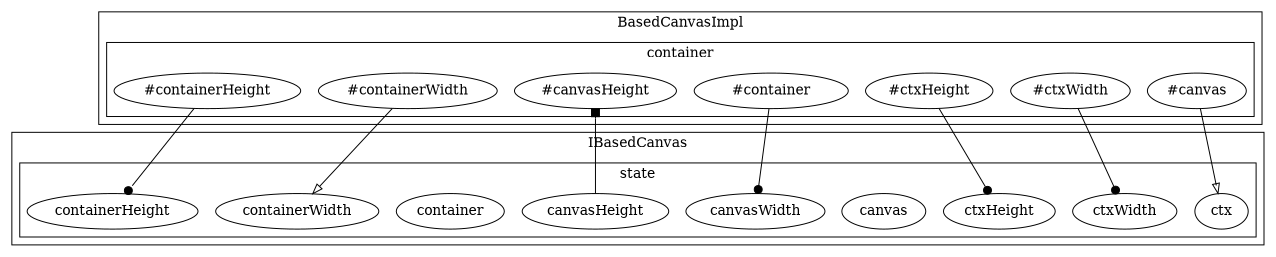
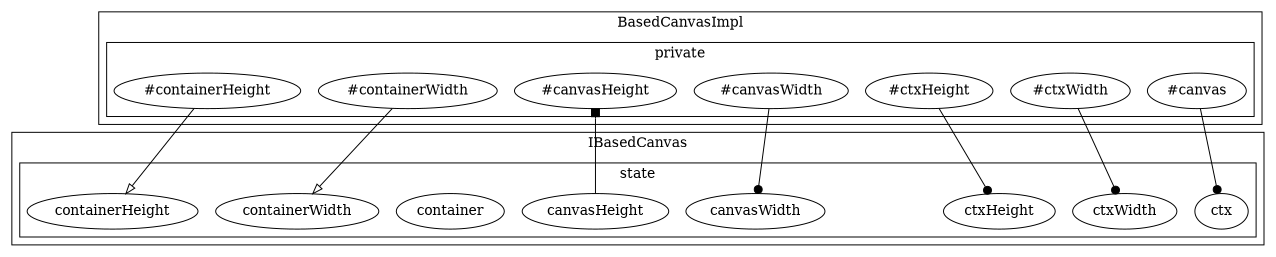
cluster "container": label "container" -> "private"
node "#container": label "#container" -> "#canvasWidth"
edge "#containerHeight" -> "containerHeight": arrowhead dot -> onormal
edge "#canvas" -> "ctx": arrowhead onormal -> dot
node "canvas": removed
